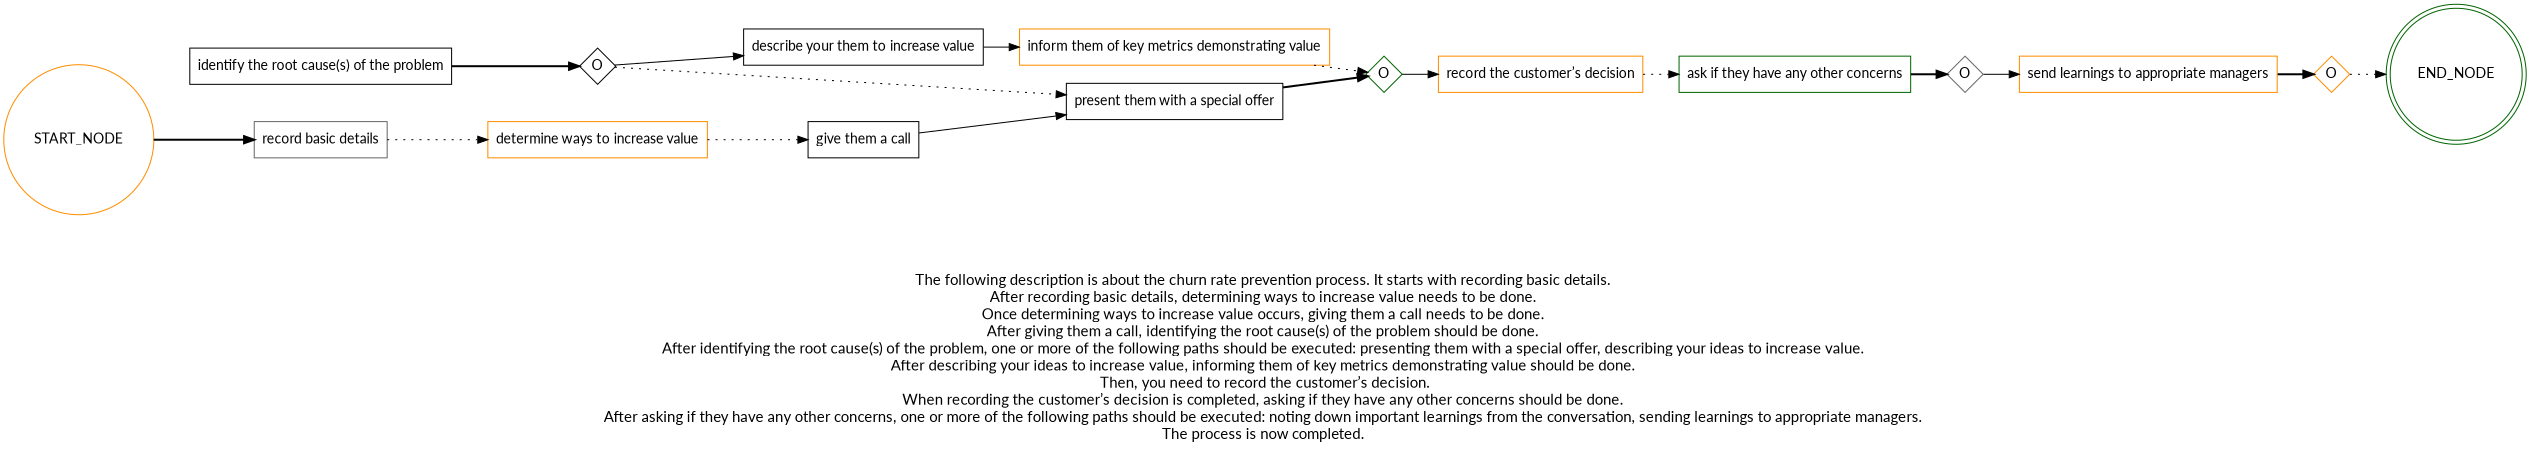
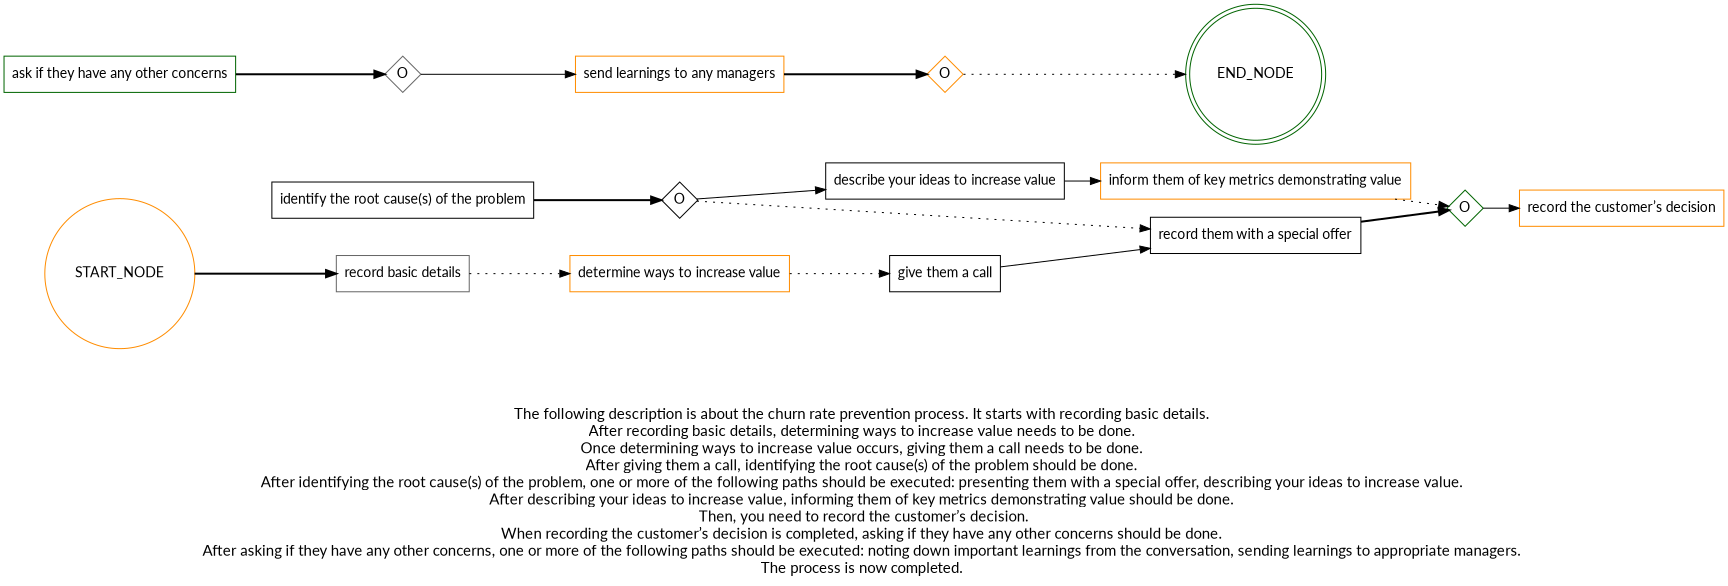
node "describe your them to increase value": label "describe your them to increase value" -> "describe your ideas to increase value"
edge "record the customer’s decision" -> "ask if they have any other concerns": removed
node "send learnings to appropriate managers": label "send learnings to appropriate managers" -> "send learnings to any managers"
node "present them with a special offer": label "present them with a special offer" -> "record them with a special offer"
